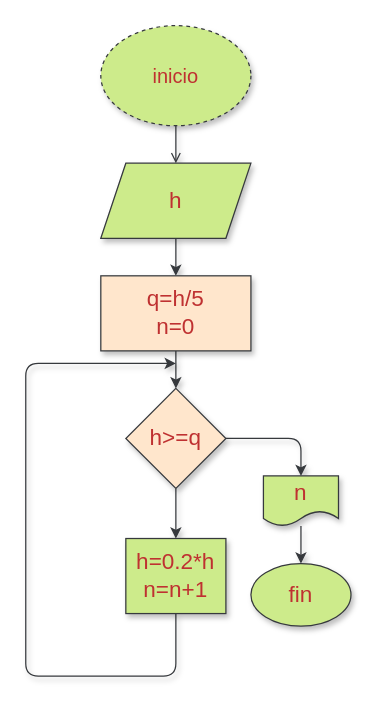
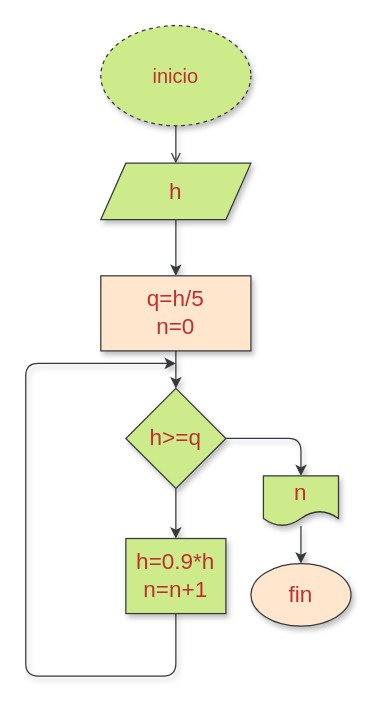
node "h": size 150x75 -> 150x56
node "h>=q": fillcolor #ffe6cc -> #cdeb8b
node "h=0.2*h n=n+1": label "h=0.2*h n=n+1" -> "h=0.9*h n=n+1"
node "fin": fillcolor #cdeb8b -> #ffe6cc
